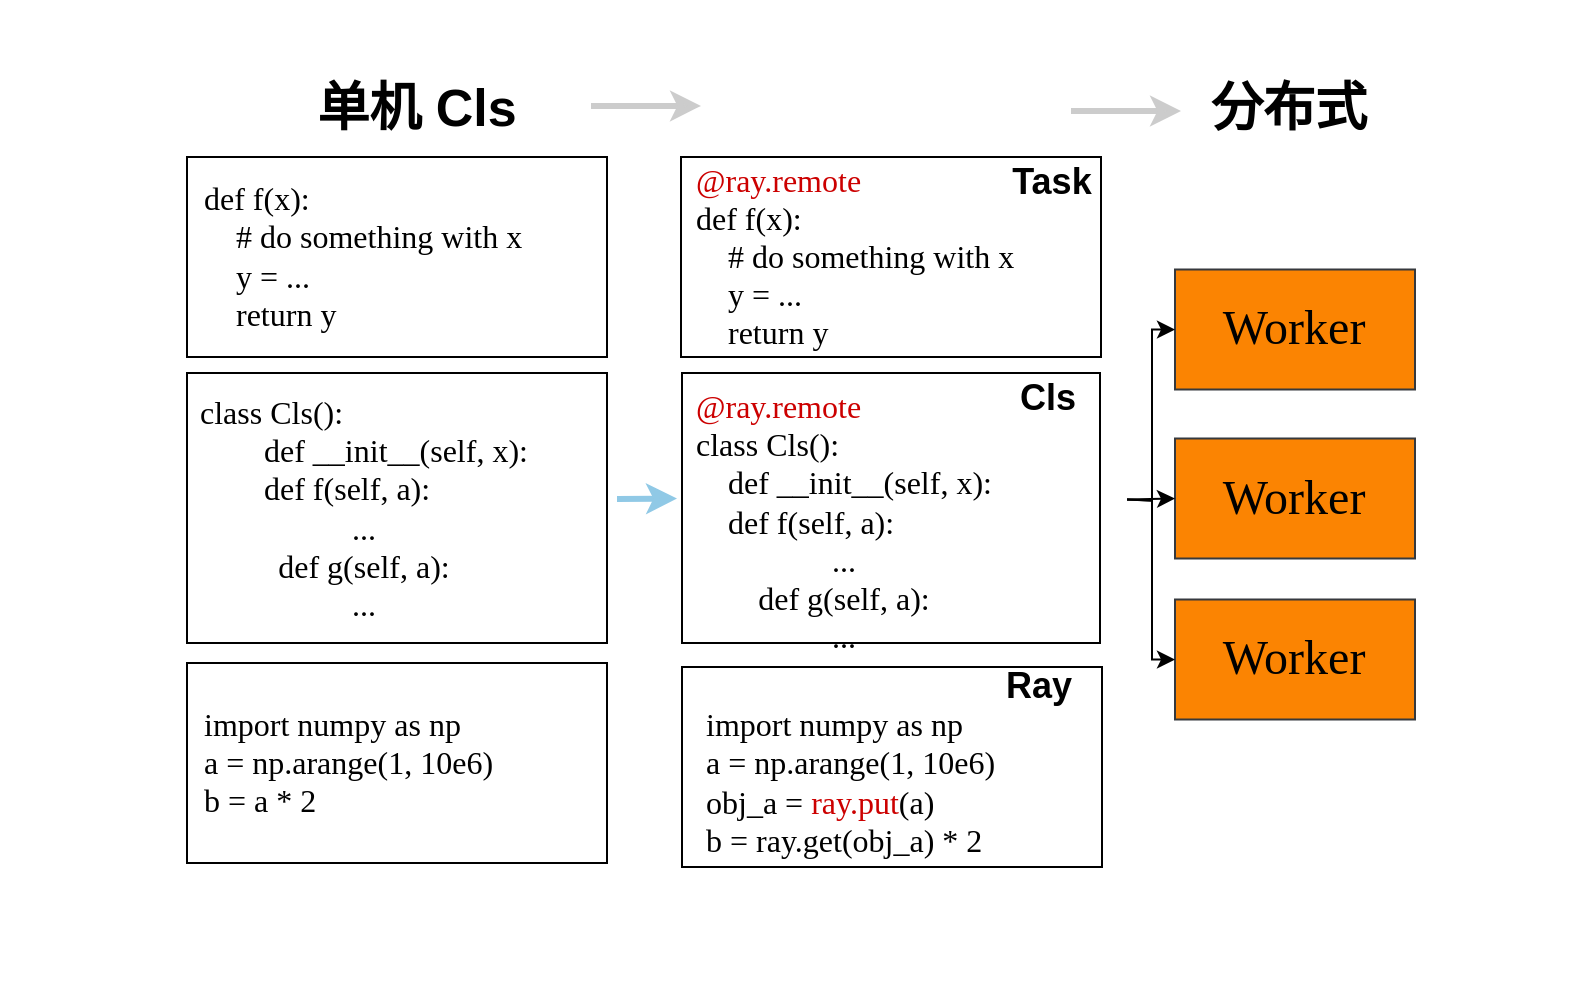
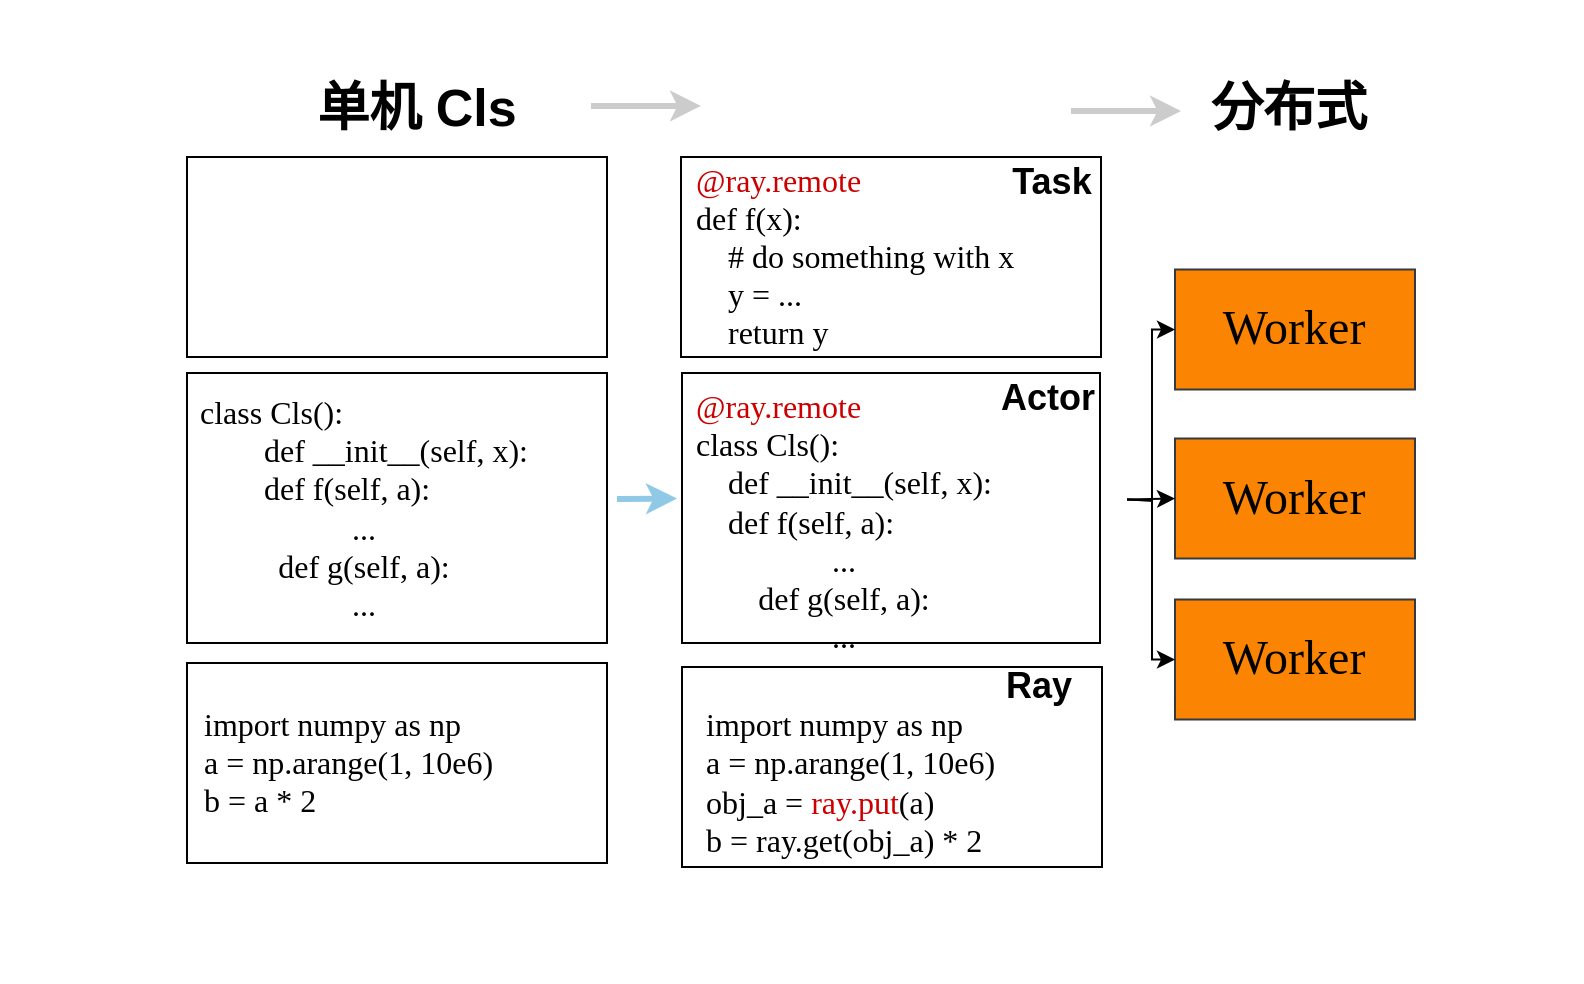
node "def f(x): # do something with x y = ... return y": removed
node "Cls": label "Cls" -> "Actor"
